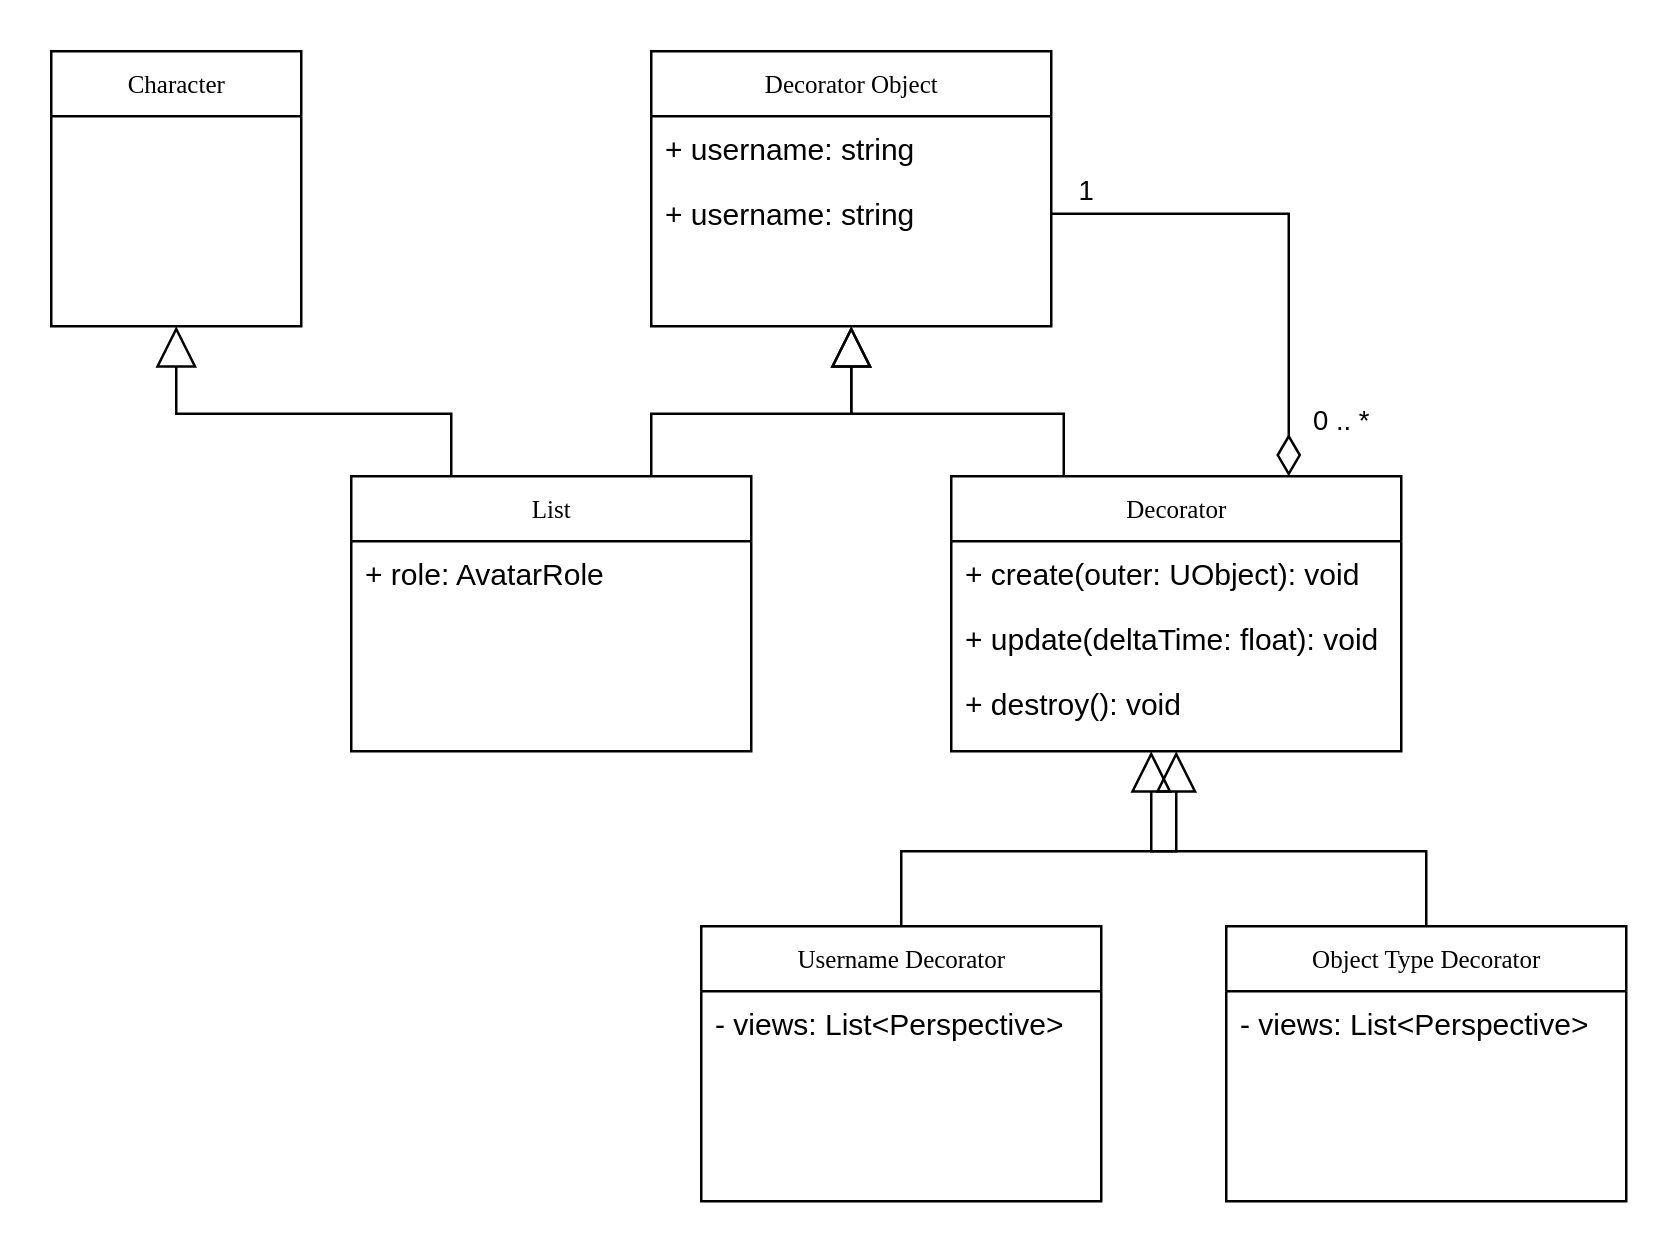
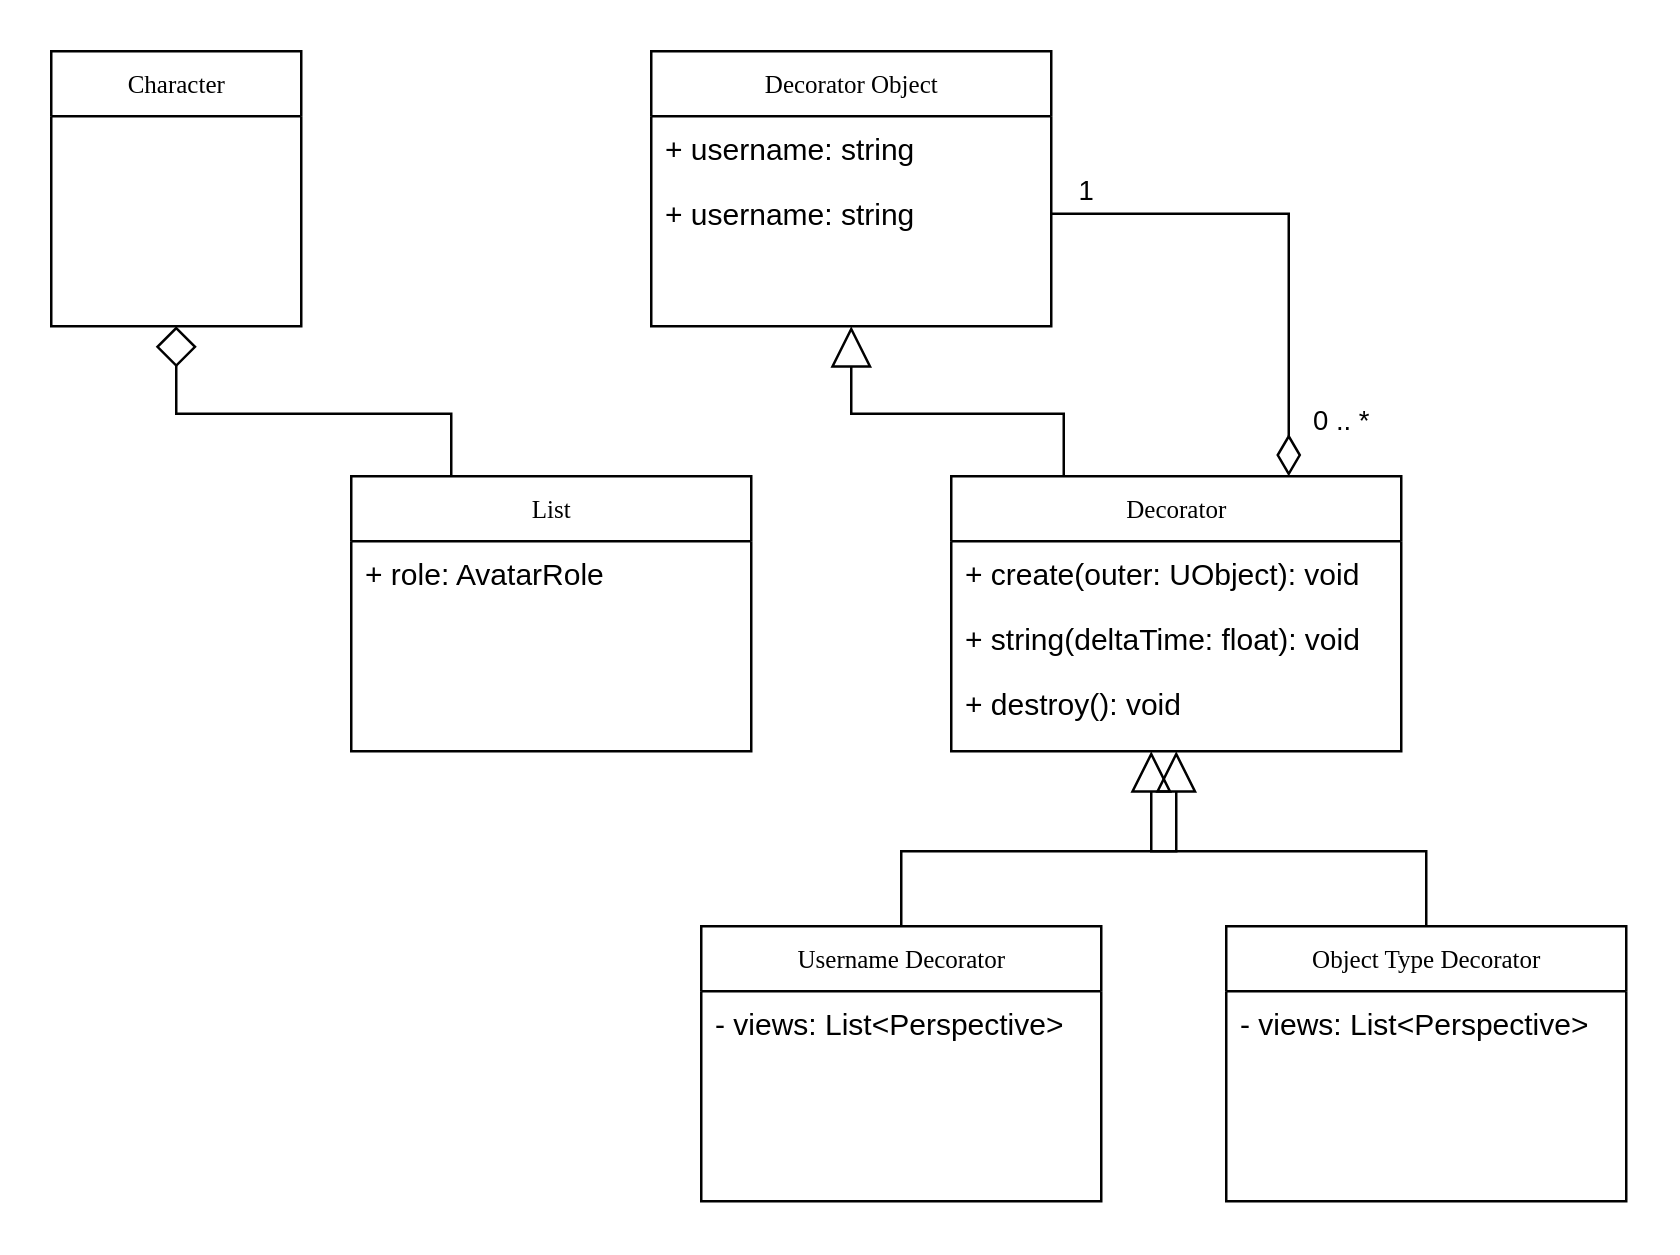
edge "List" -> "Character": arrowhead block -> diamond
edge "List" -> "Decorator Object": removed
node "+ update(deltaTime: float): void": label "+ update(deltaTime: float): void" -> "+ string(deltaTime: float): void"
